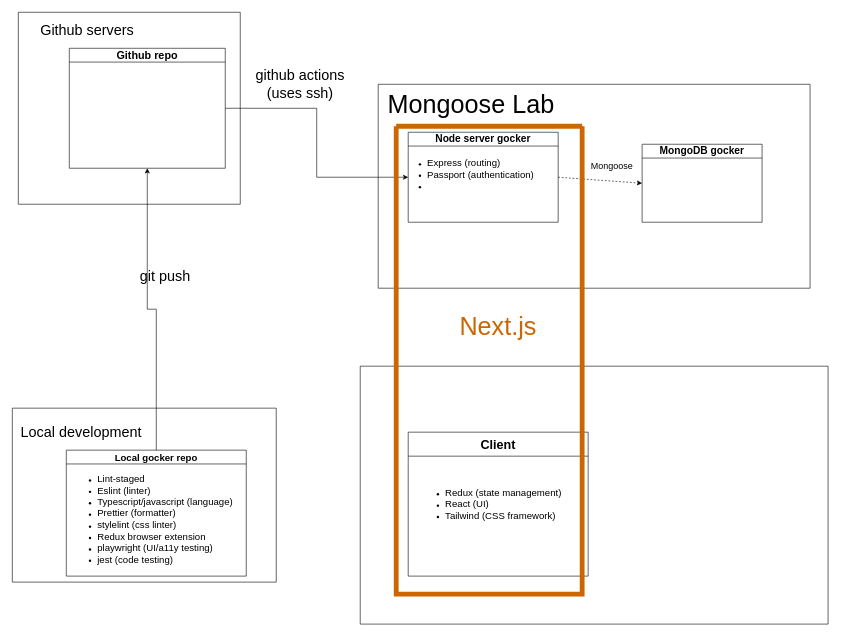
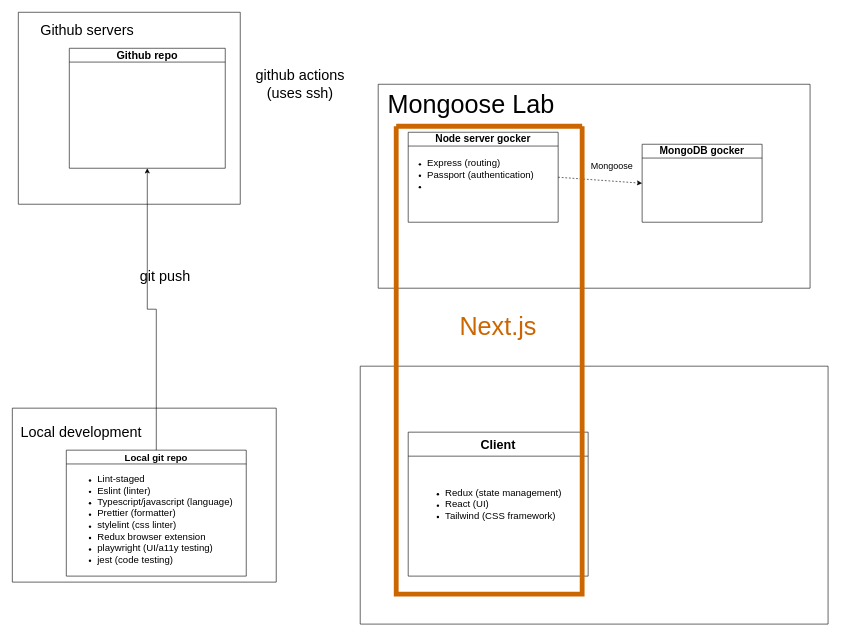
edge "Github repo" -> "Node server gocker": removed
node "Local gocker repo": label "Local gocker repo" -> "Local git repo"
